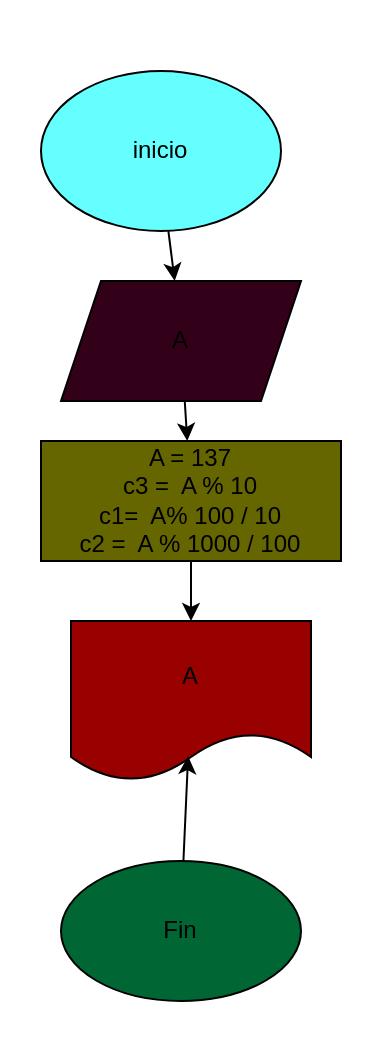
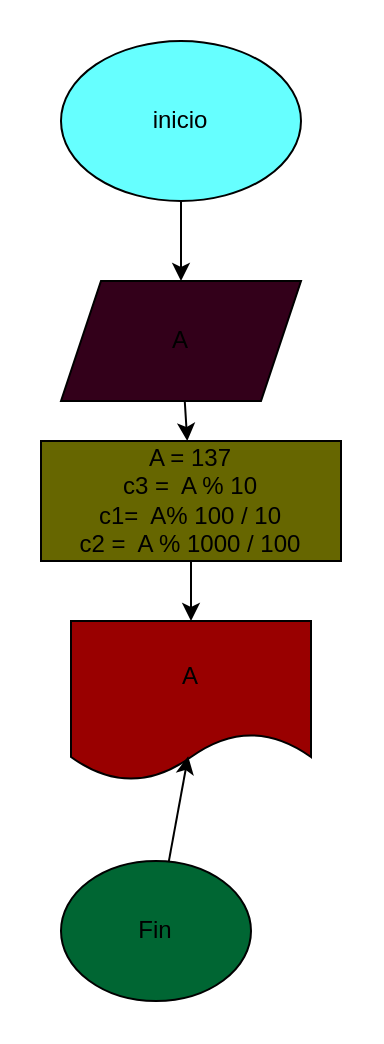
node "inicio": moved (161, 151) -> (181, 121)
node "Fin": size 240x140 -> 190x140
